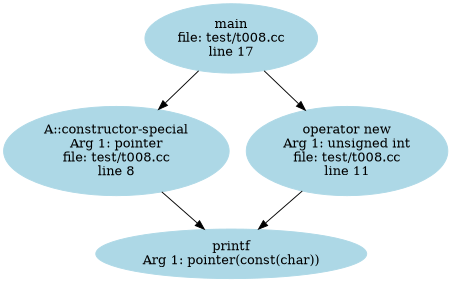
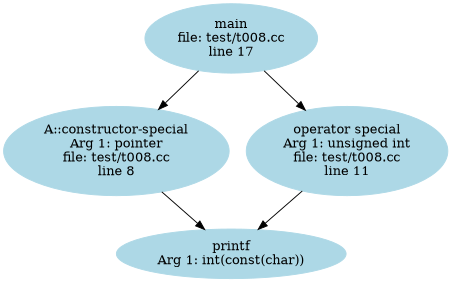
node "operator new Arg 1: unsigned int file: test/t008.cc line 11": label "operator new Arg 1: unsigned int file: test/t008.cc line 11" -> "operator special Arg 1: unsigned int file: test/t008.cc line 11"
node "printf Arg 1: pointer(const(char))": label "printf Arg 1: pointer(const(char))" -> "printf Arg 1: int(const(char))"
